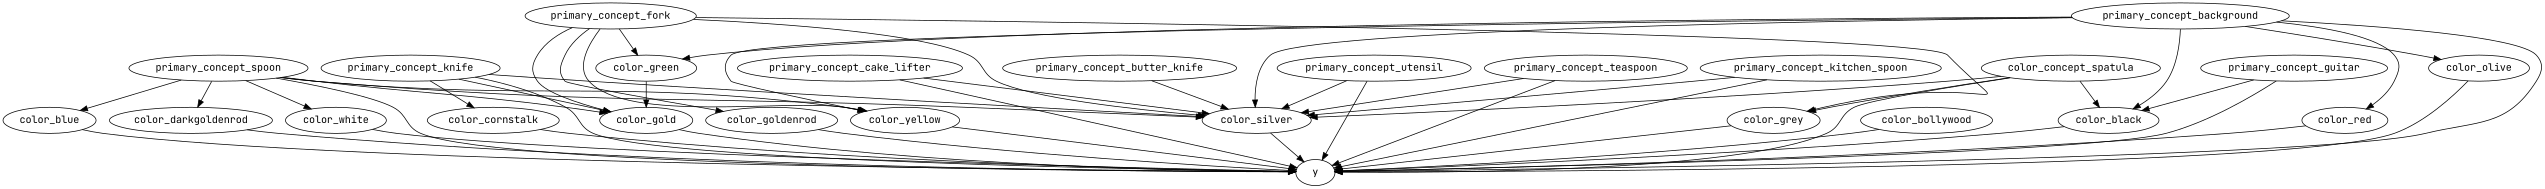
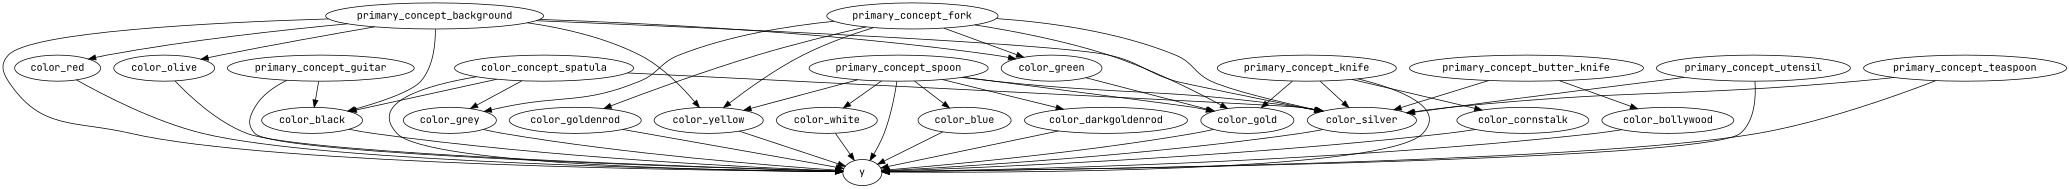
node "primary_concept_cake_lifter": removed
node "primary_concept_kitchen_spoon": removed
edge "primary_concept_butter_knife" -> "color_bollywood": added
